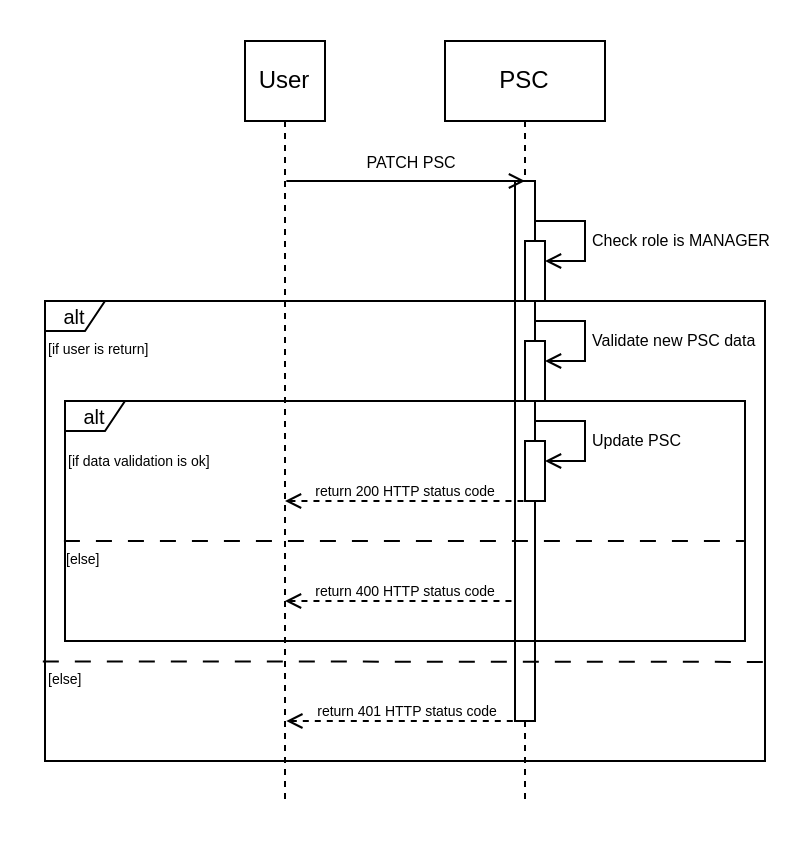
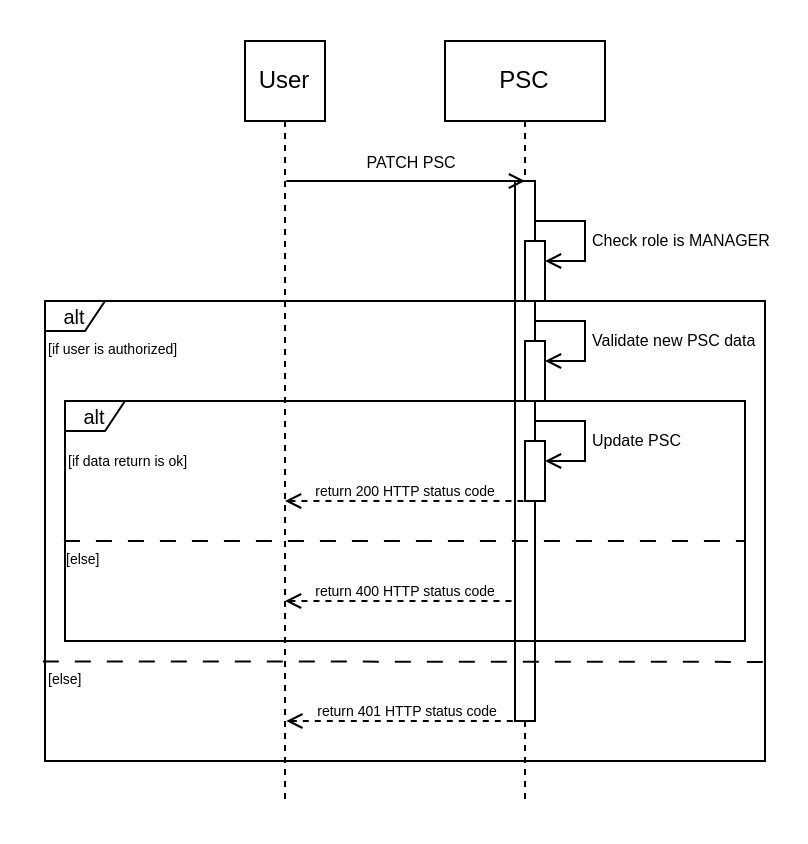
node "[if user is return]": label "[if user is return]" -> "[if user is authorized]"
node "[if data validation is ok]": label "[if data validation is ok]" -> "[if data return is ok]"
